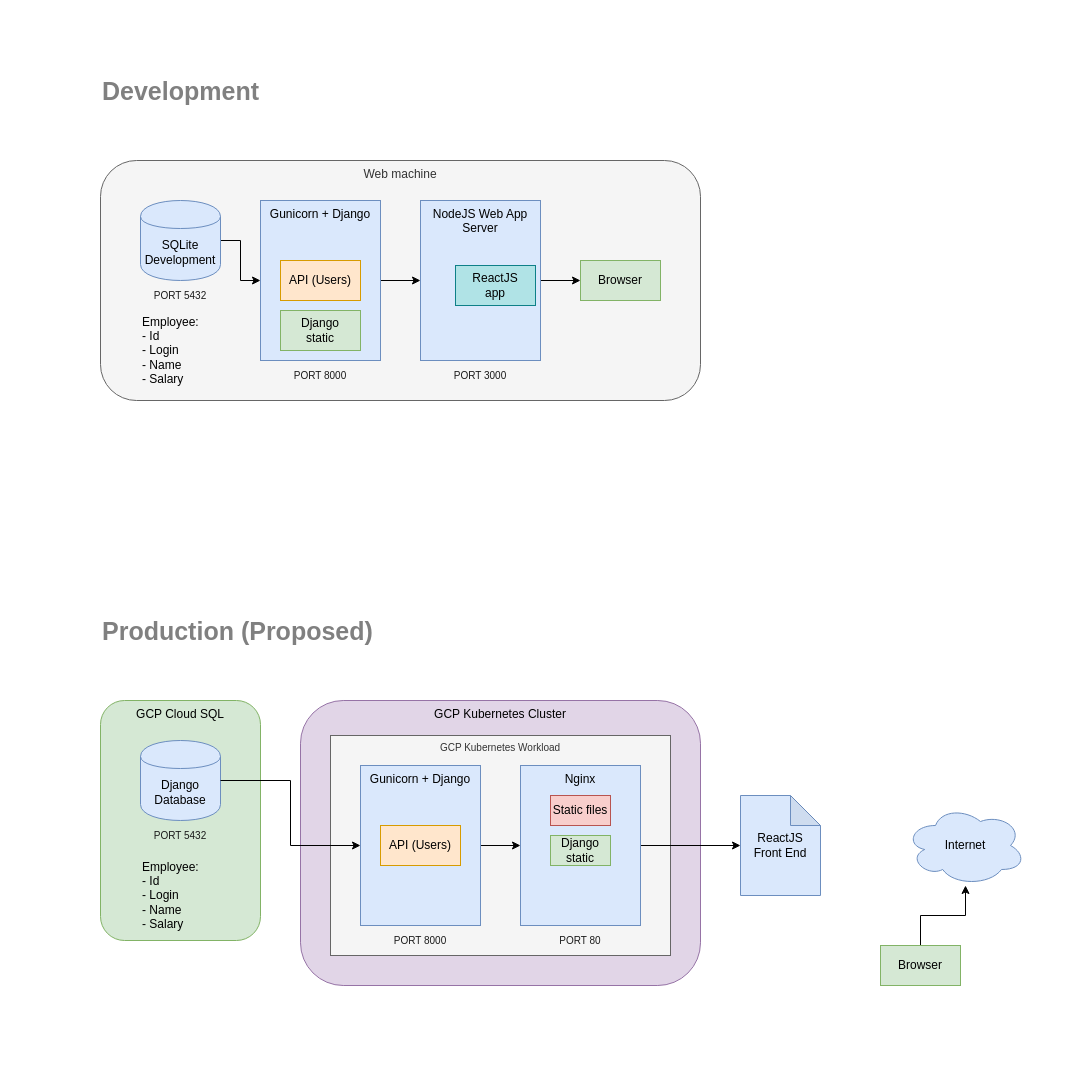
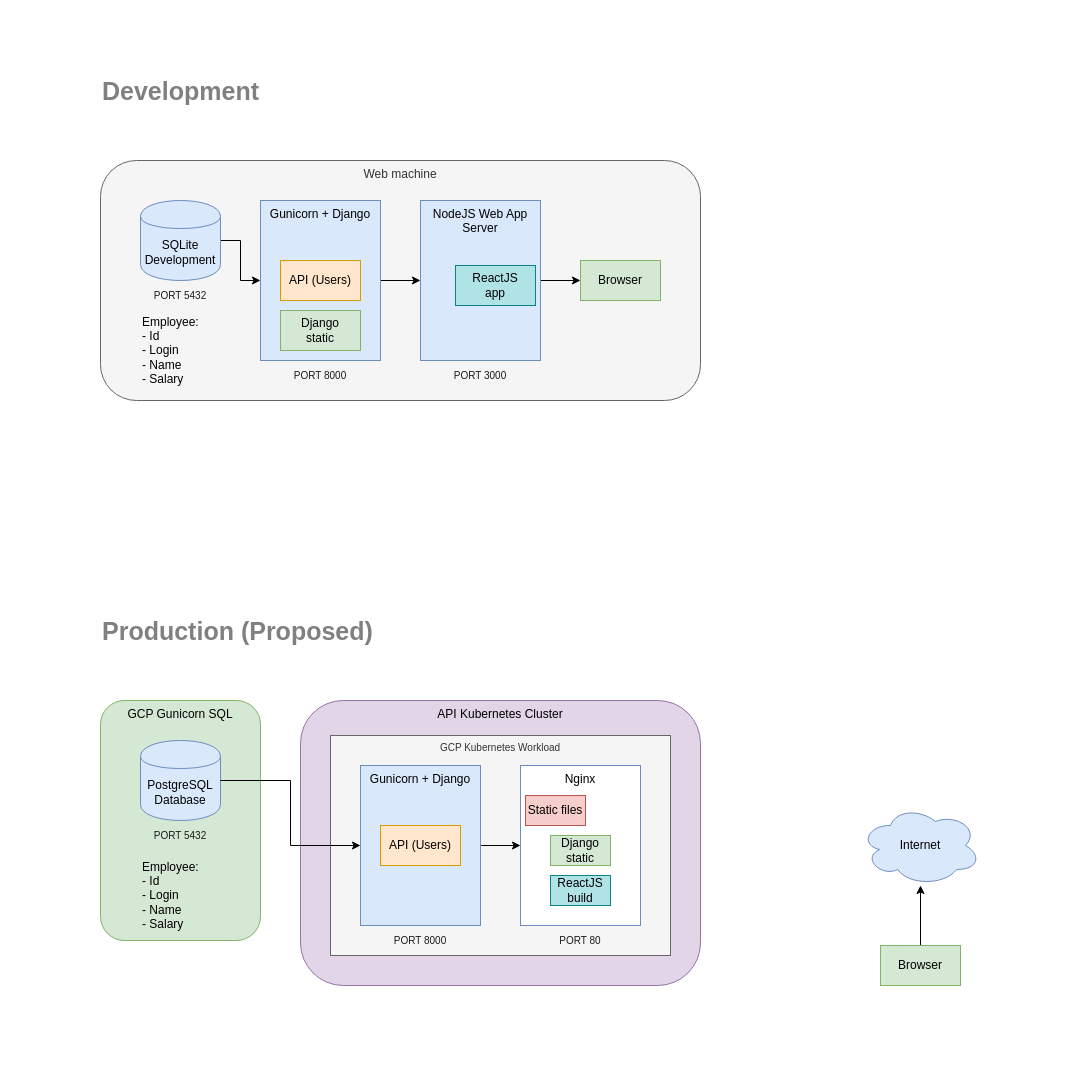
node "GCP Cloud SQL": label "GCP Cloud SQL" -> "GCP Gunicorn SQL"
node "GCP Kubernetes Cluster": label "GCP Kubernetes Cluster" -> "API Kubernetes Cluster"
node "Nginx": fillcolor #dae8fc -> #ffffff
node "Django Database": label "Django Database" -> "PostgreSQL Database"
node "Static files": moved (581, 811) -> (556, 811)
edge "Nginx" -> "ReactJS Front End": removed
node "ReactJS Front End": removed
node "Internet": moved (966, 846) -> (921, 846)
node "ReactJS build": added
